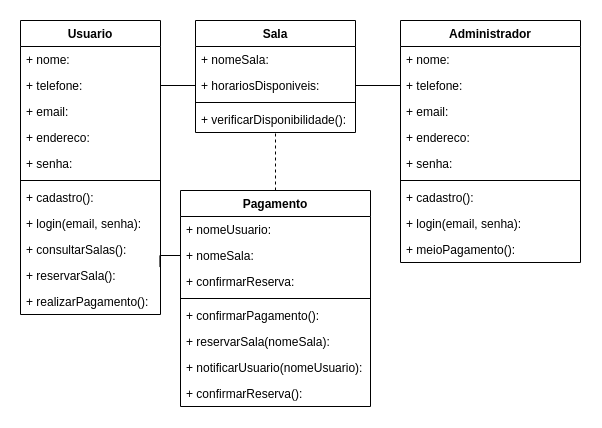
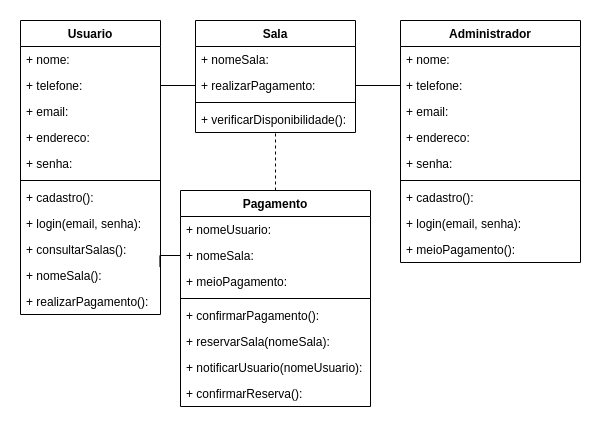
node "+ horariosDisponiveis:": label "+ horariosDisponiveis:" -> "+ realizarPagamento:"
node "+ reservarSala():": label "+ reservarSala():" -> "+ nomeSala():"
node "+ confirmarReserva:": label "+ confirmarReserva:" -> "+ meioPagamento:"
